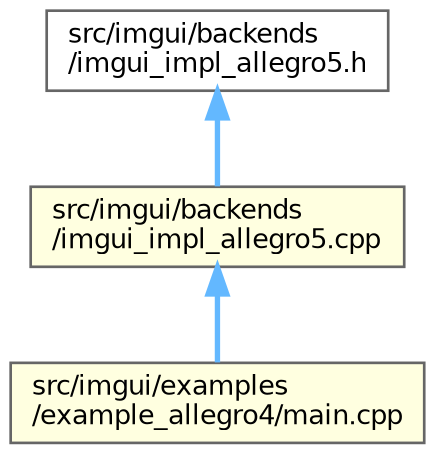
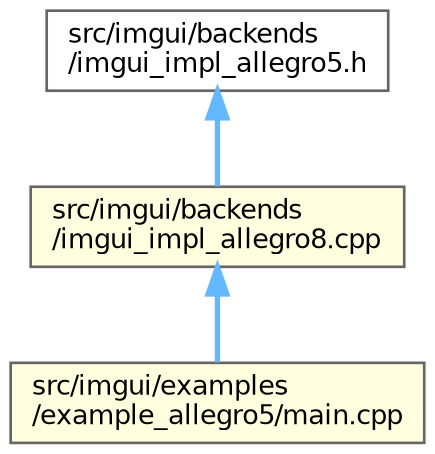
node "src/imgui/backends /imgui_impl_allegro5.cpp": label "src/imgui/backends /imgui_impl_allegro5.cpp" -> "src/imgui/backends /imgui_impl_allegro8.cpp"
node "src/imgui/examples /example_allegro4/main.cpp": label "src/imgui/examples /example_allegro4/main.cpp" -> "src/imgui/examples /example_allegro5/main.cpp"
